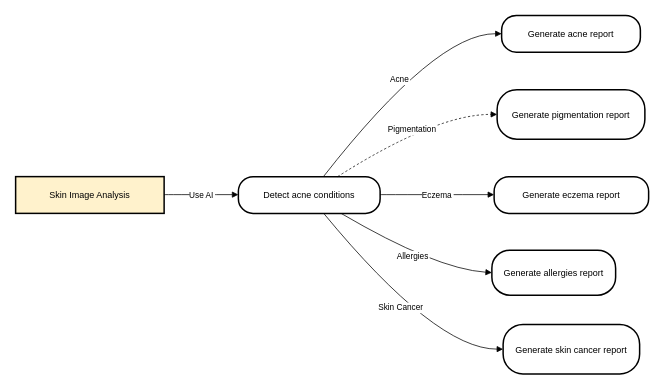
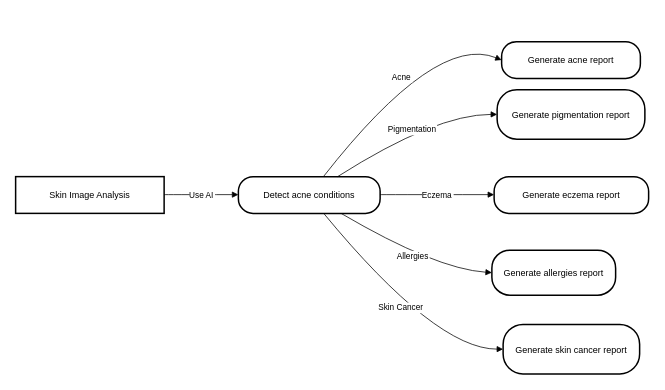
node "Generate acne report": moved (571, 34) -> (571, 60)
edge "Detect acne conditions" -> "Generate pigmentation report": style dashed -> solid
node "Skin Image Analysis": fillcolor #fff2cc -> #ffffff
